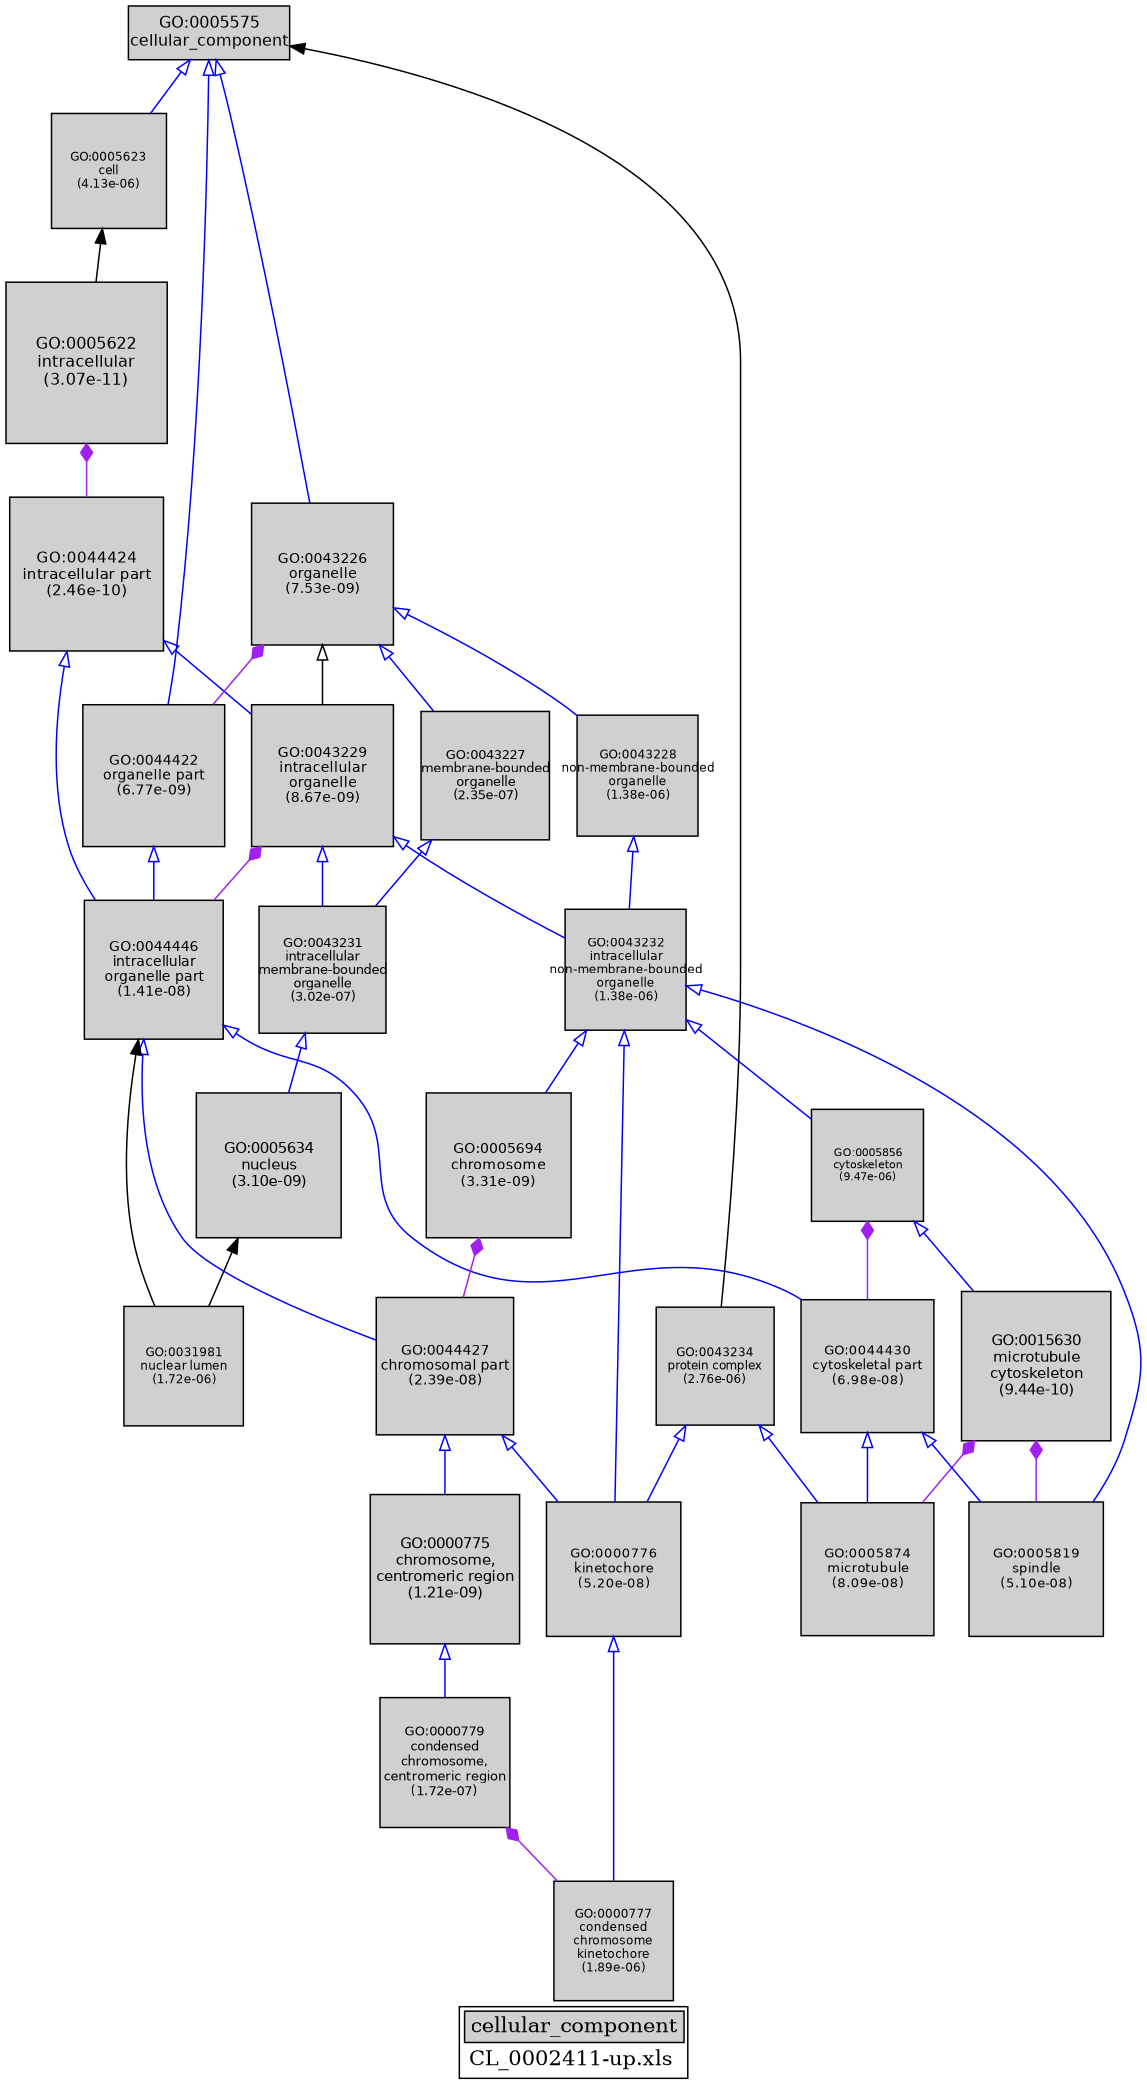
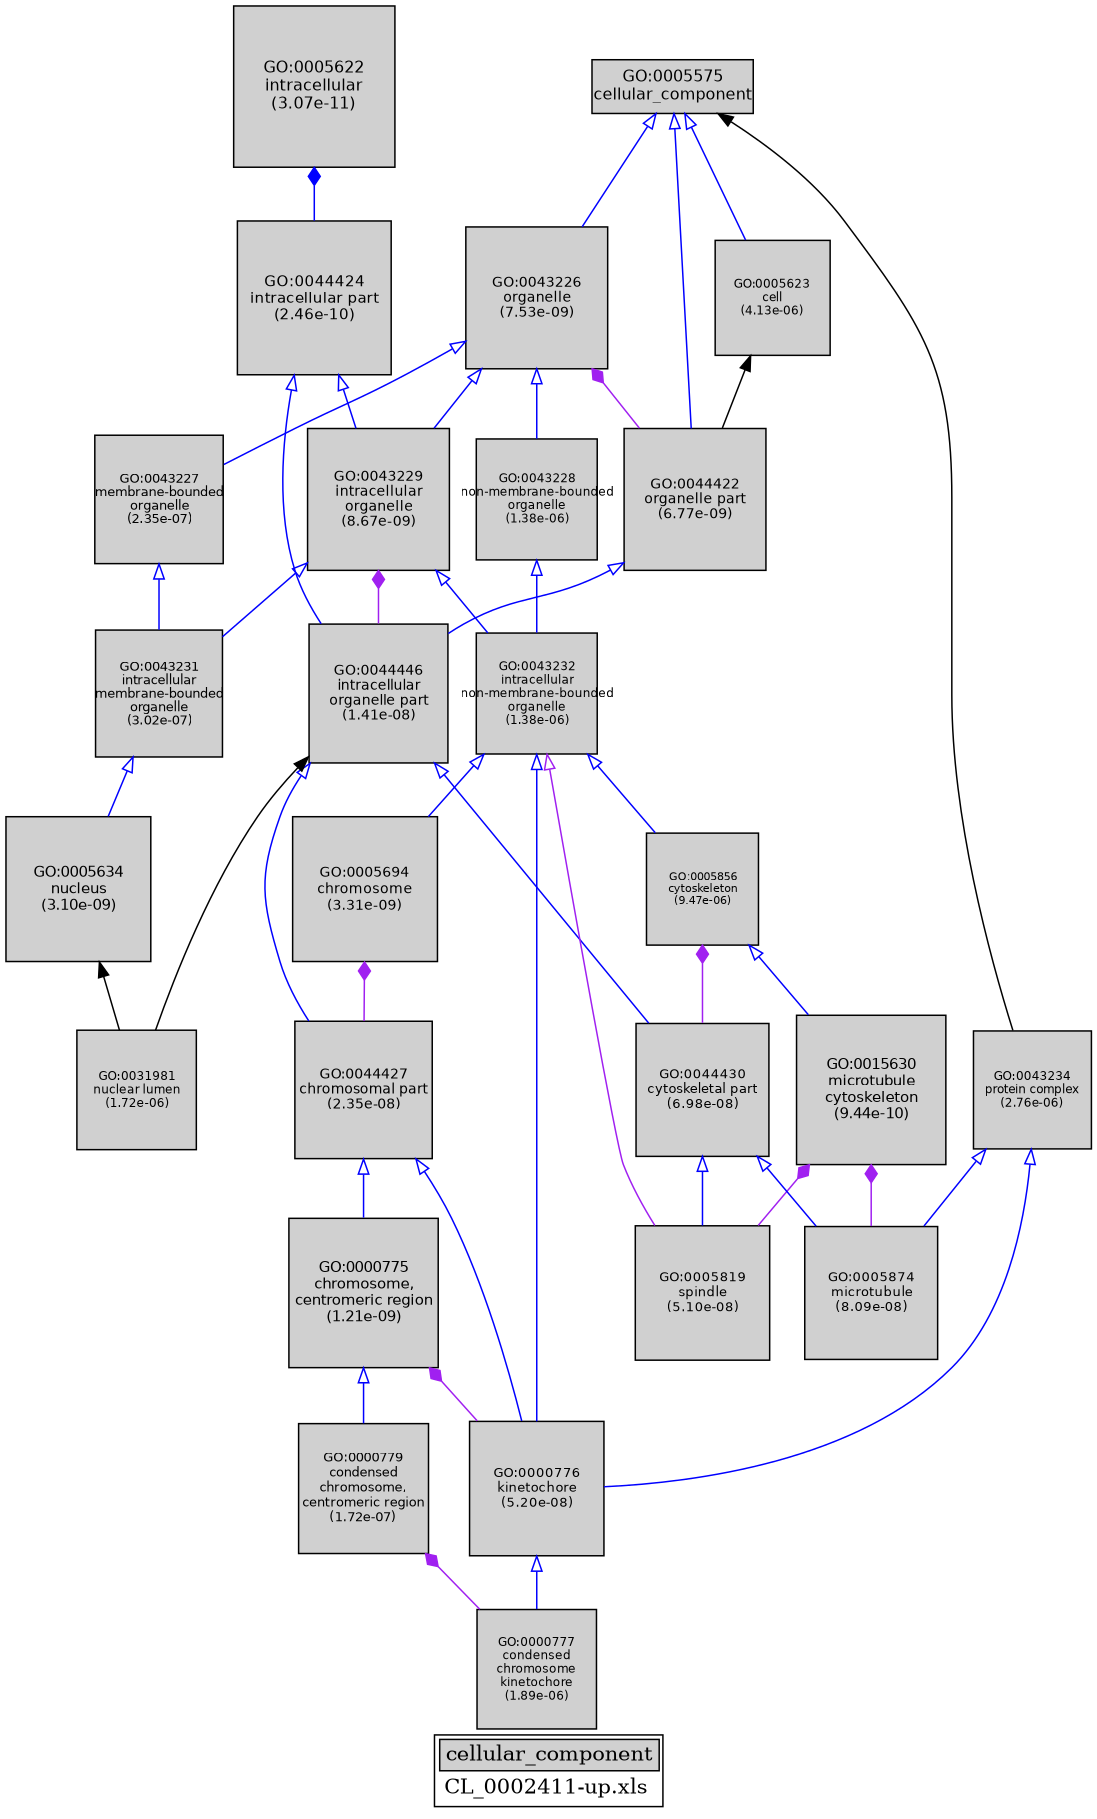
edge "GO:0005622" -> "GO:0005623": now "GO:0044422" -> "GO:0005623"
edge "GO:0044424" -> "GO:0005622": color purple -> blue
edge "GO:0043229" -> "GO:0043226": color black -> blue
edge "GO:0005819" -> "GO:0043232": color blue -> purple
node "GO:0044427": text "(2.39e-08)" -> "(2.35e-08)"
edge "GO:0000776" -> "GO:0000775": added
